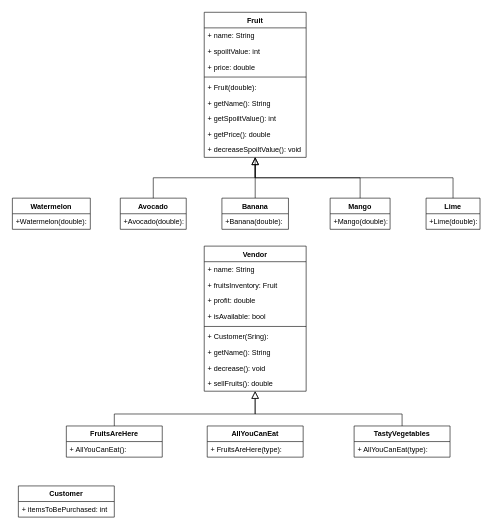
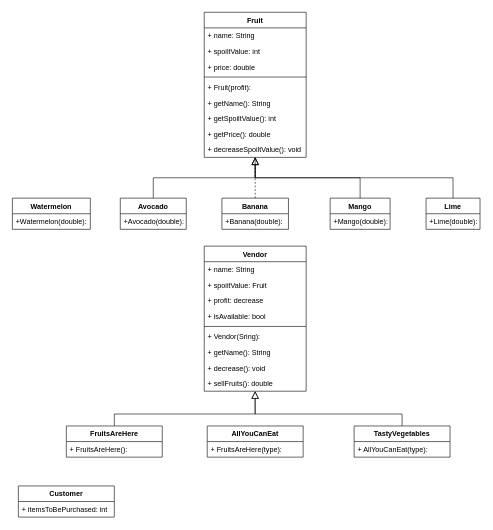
node "+ Fruit(double):": label "+ Fruit(double):" -> "+ Fruit(profit):"
edge "Banana" -> "+ decreaseSpoiltValue(): void": style solid -> dashed
node "+ fruitsInventory: Fruit": label "+ fruitsInventory: Fruit" -> "+ spoiltValue: Fruit"
node "+ profit: double": label "+ profit: double" -> "+ profit: decrease"
node "+ Customer(Sring):": label "+ Customer(Sring):" -> "+ Vendor(Sring):"
node "+ AllYouCanEat():": label "+ AllYouCanEat():" -> "+ FruitsAreHere():"
